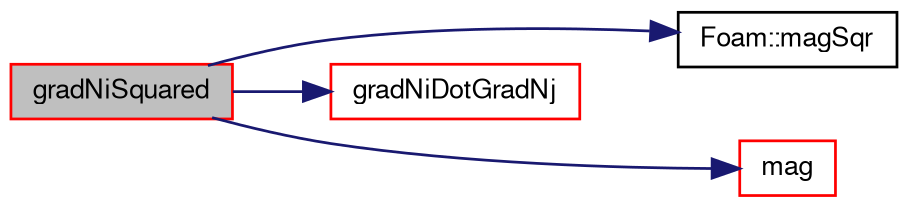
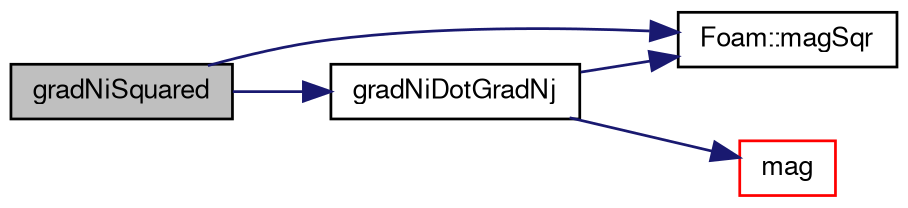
edge "gradNiDotGradNj" -> "Foam::magSqr": added
node "gradNiSquared": color red -> black
node "gradNiDotGradNj": color red -> black
edge "gradNiSquared" -> "mag": now "gradNiDotGradNj" -> "mag"
